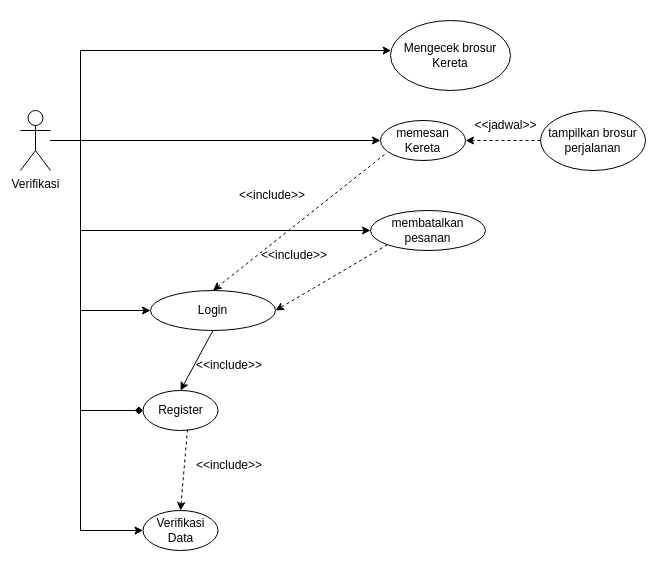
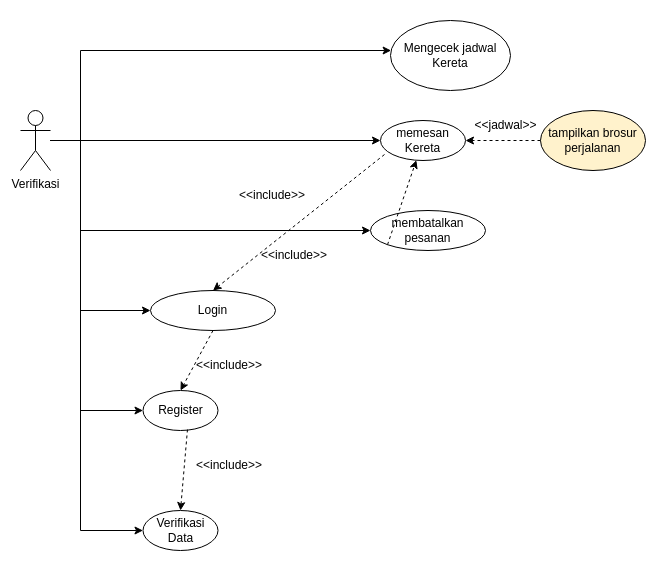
node "Mengecek brosur Kereta": label "Mengecek brosur Kereta" -> "Mengecek jadwal Kereta"
node "tampilkan brosur perjalanan": fillcolor #ffffff -> #fff2cc
edge "membatalkan pesanan" -> "Login": now "membatalkan pesanan" -> "memesan Kereta"
edge "Login" -> "Register": style solid -> dashed
edge "Verifikasi" -> "Register": arrowhead diamond -> classic
